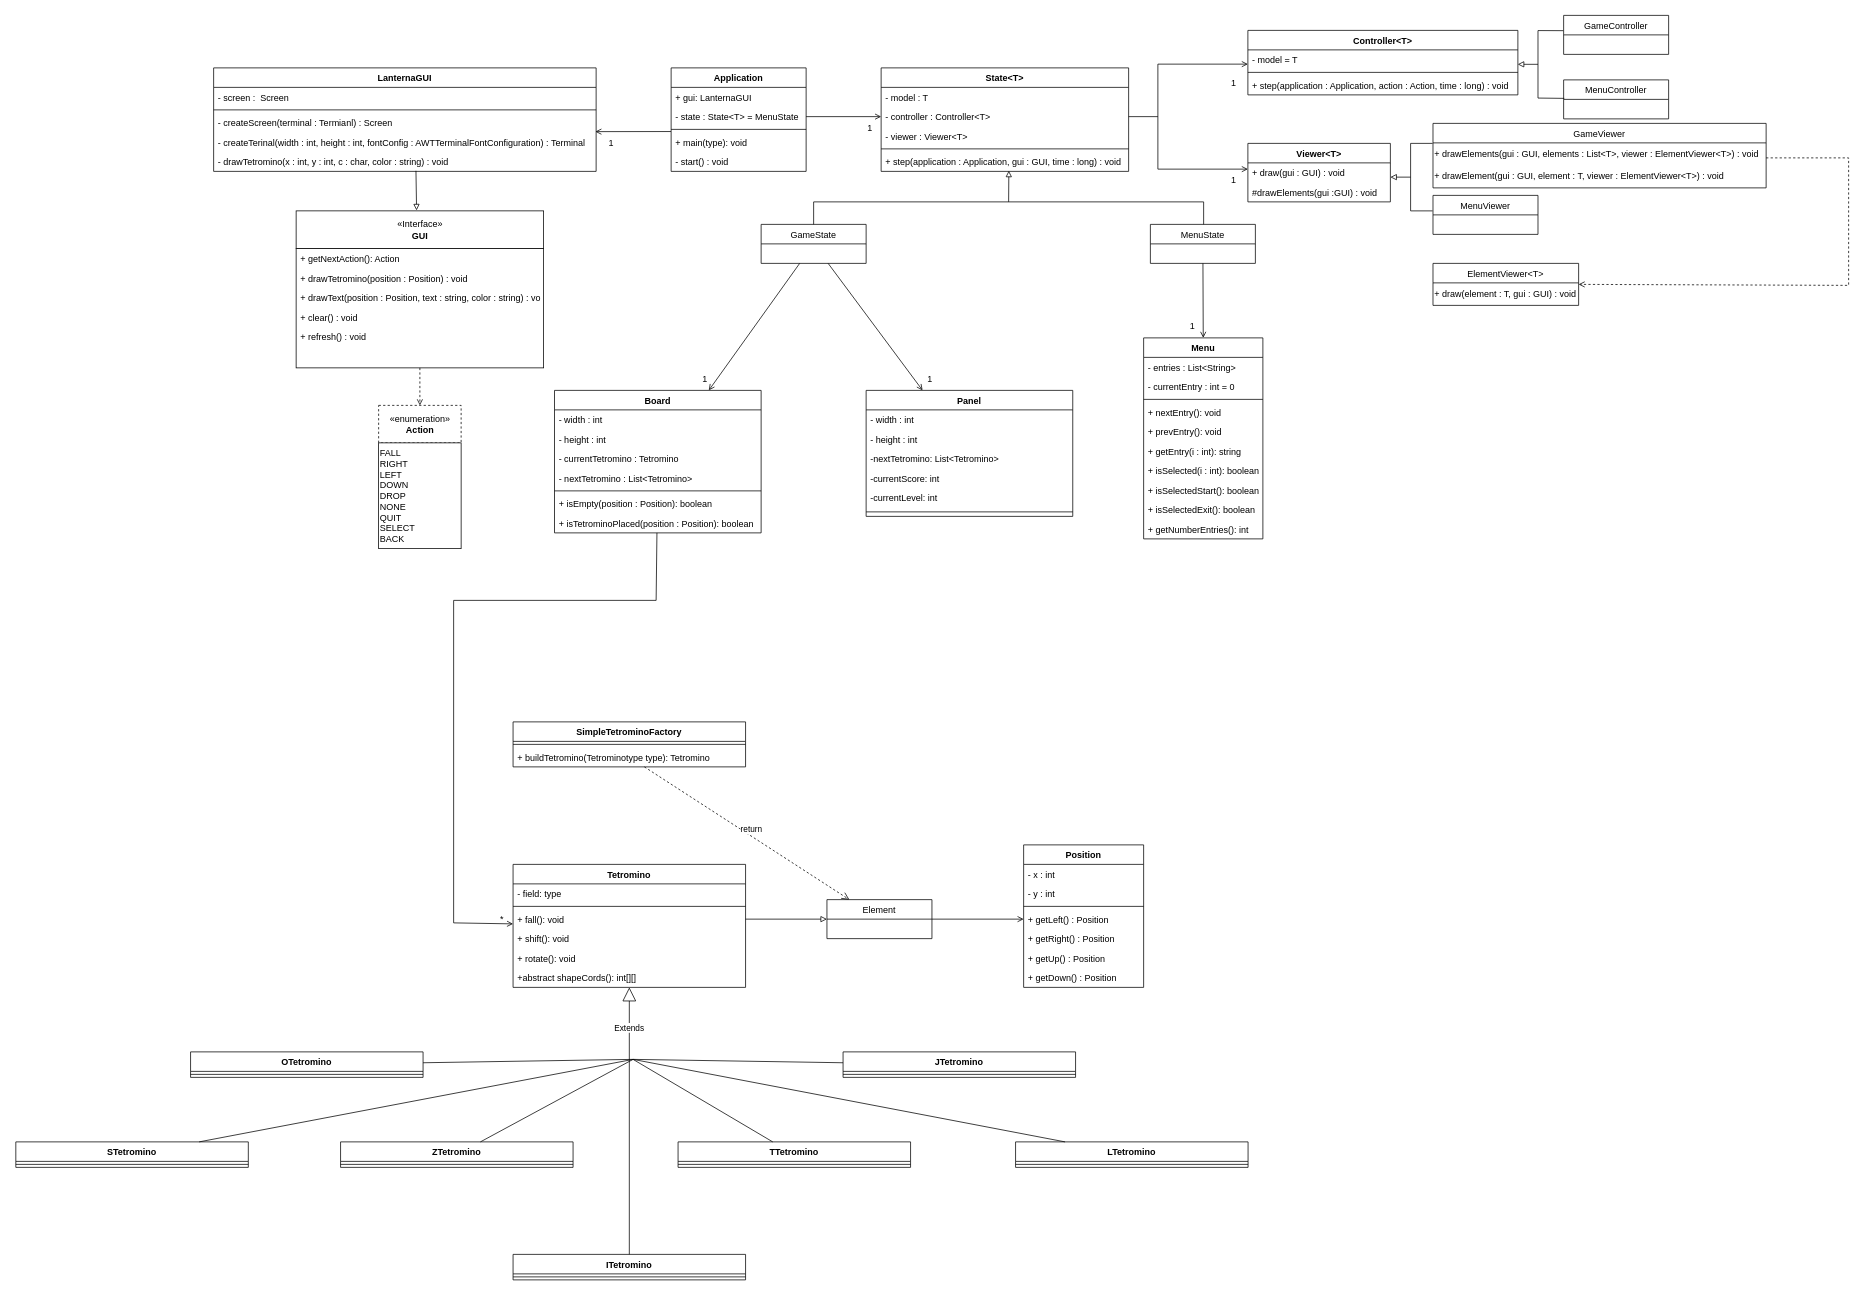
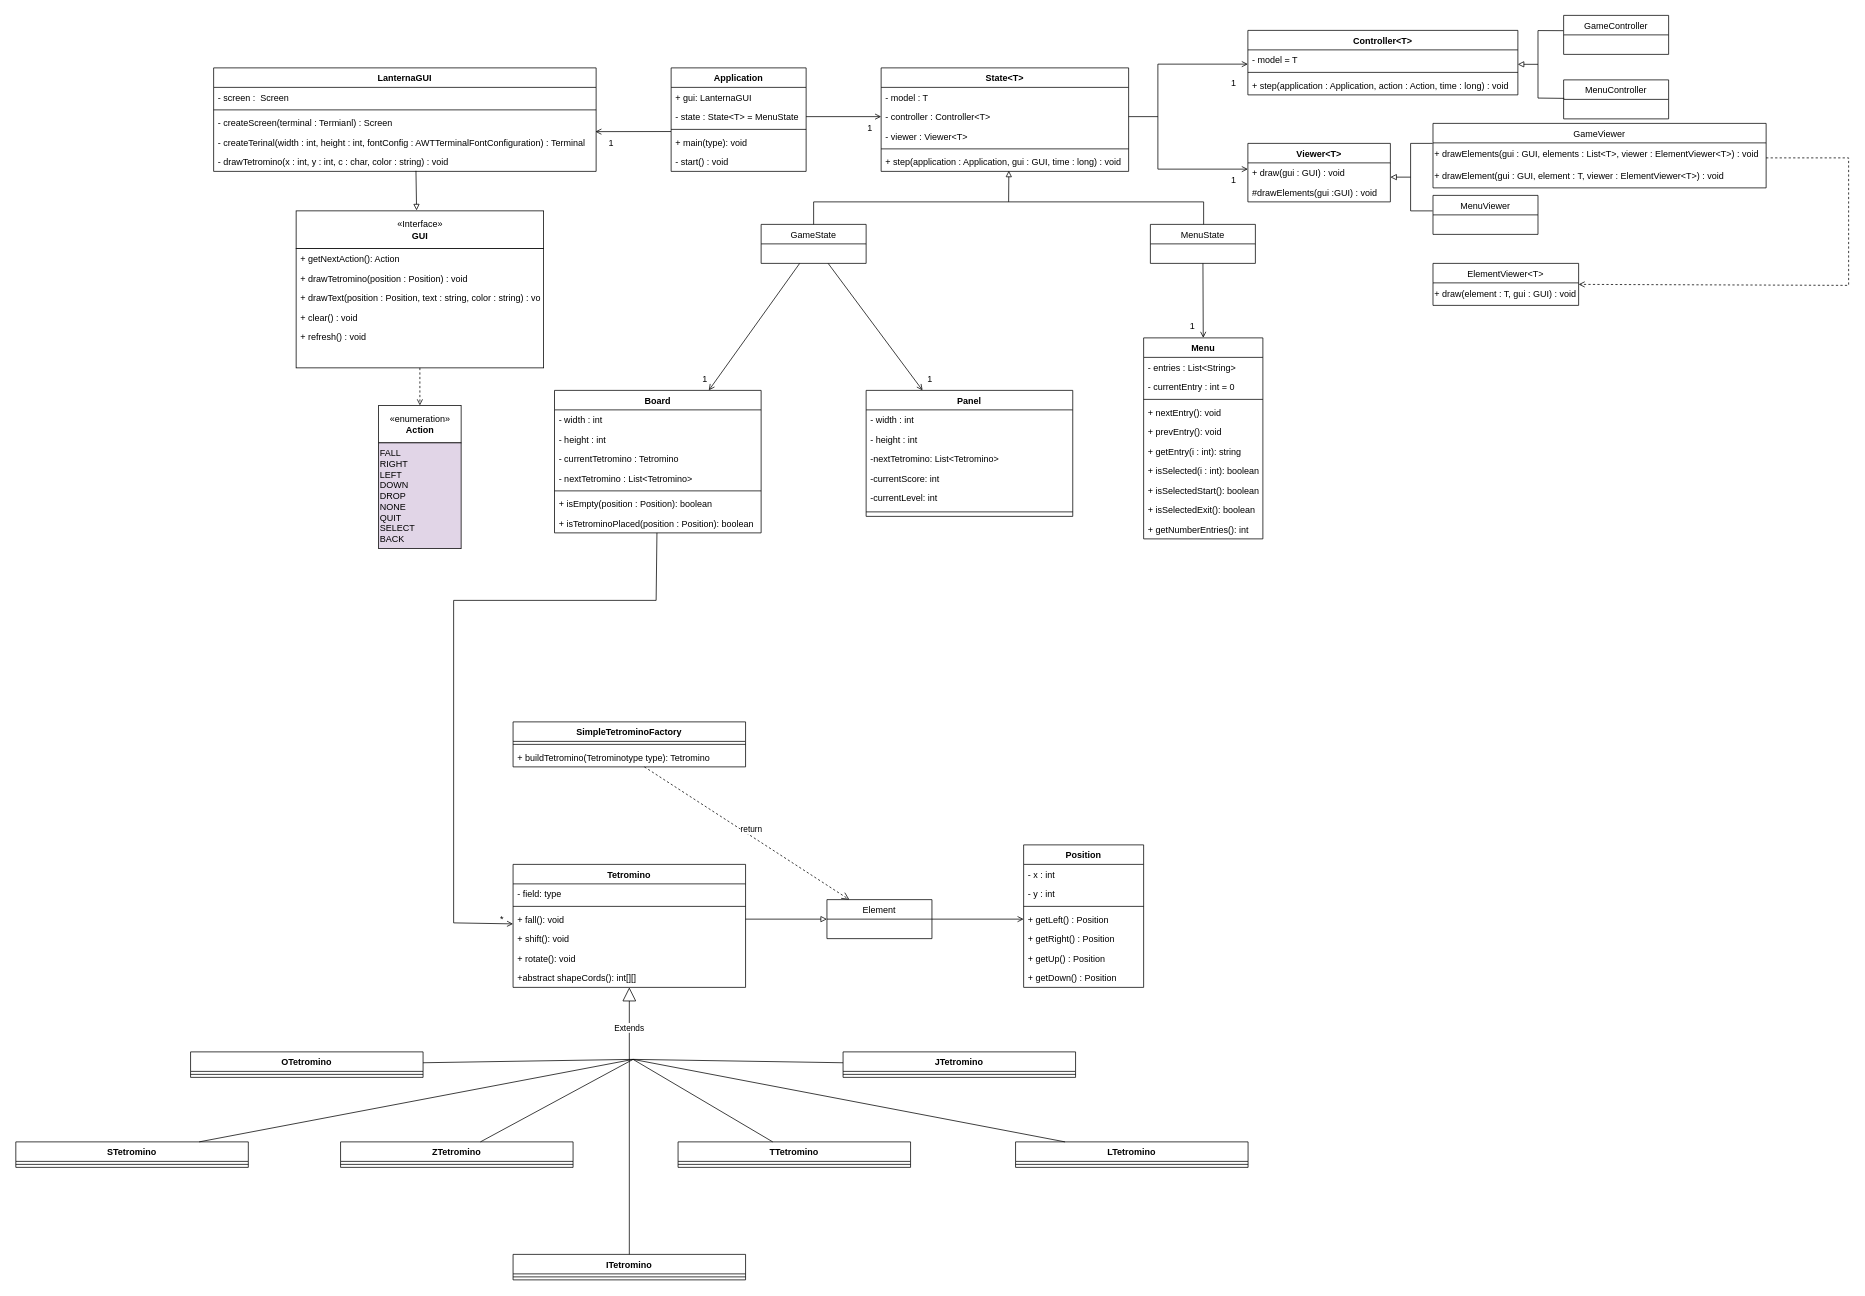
node "«enumeration» Action": style dashed -> solid
node "FALL RIGHT LEFT DOWN DROP NONE QUIT SELECT BACK": fillcolor #ffffff -> #e1d5e7
